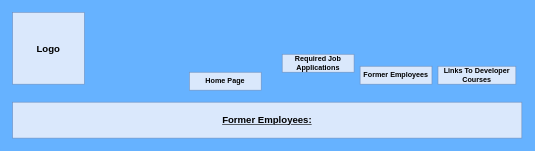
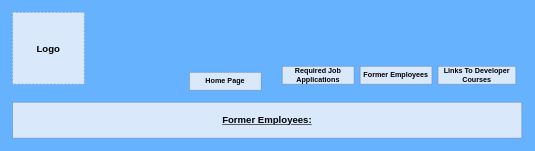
node "Logo": style solid -> dashed
node "Required Job Applications": moved (318, 63) -> (318, 75)
